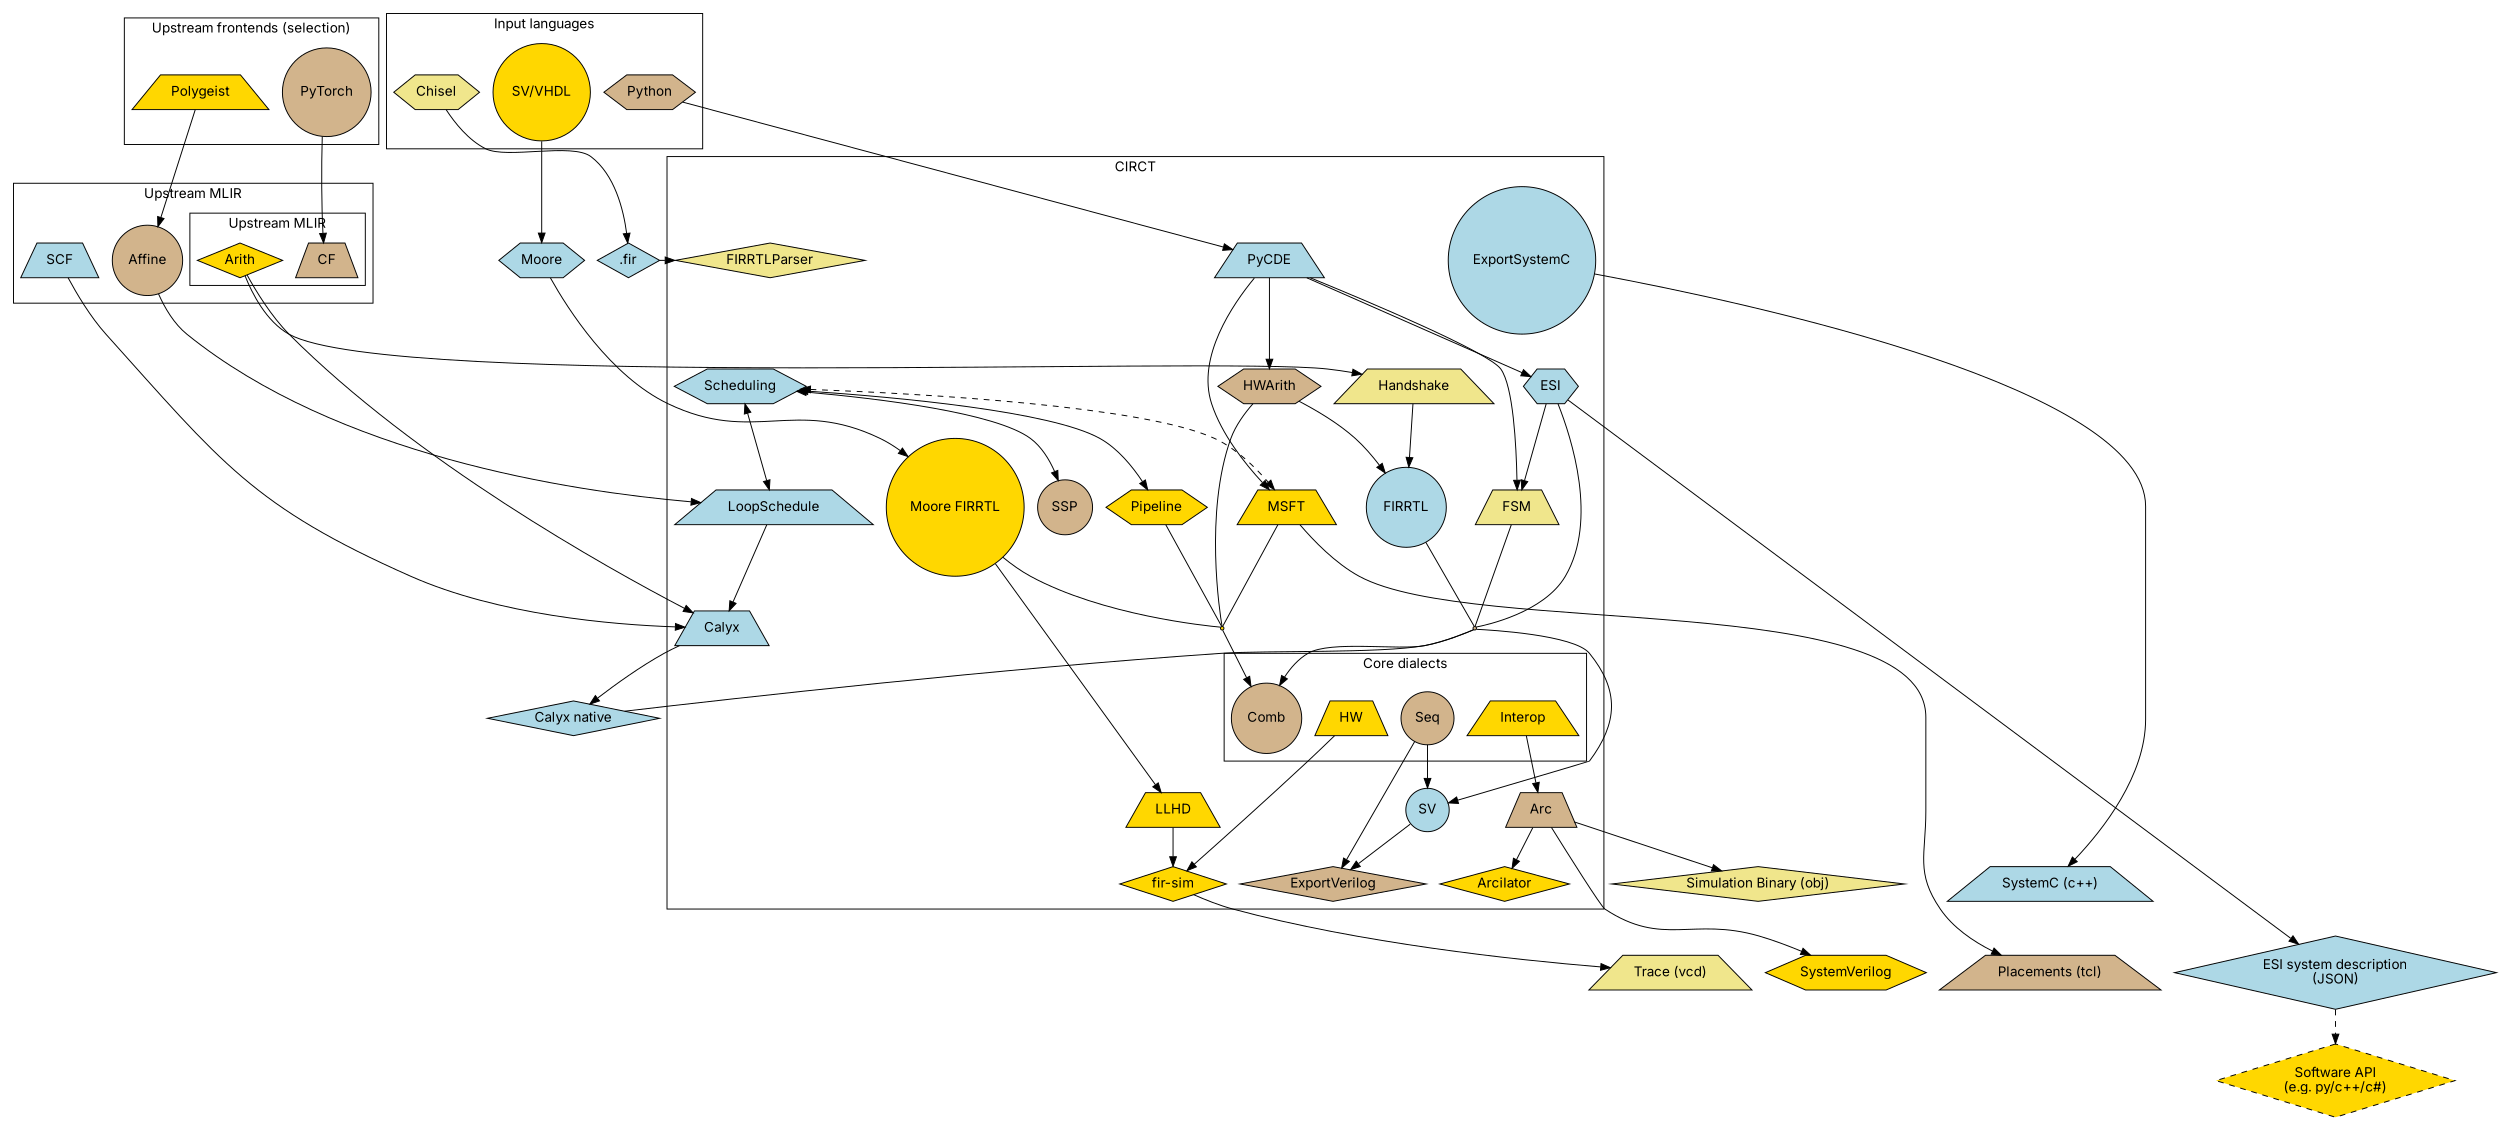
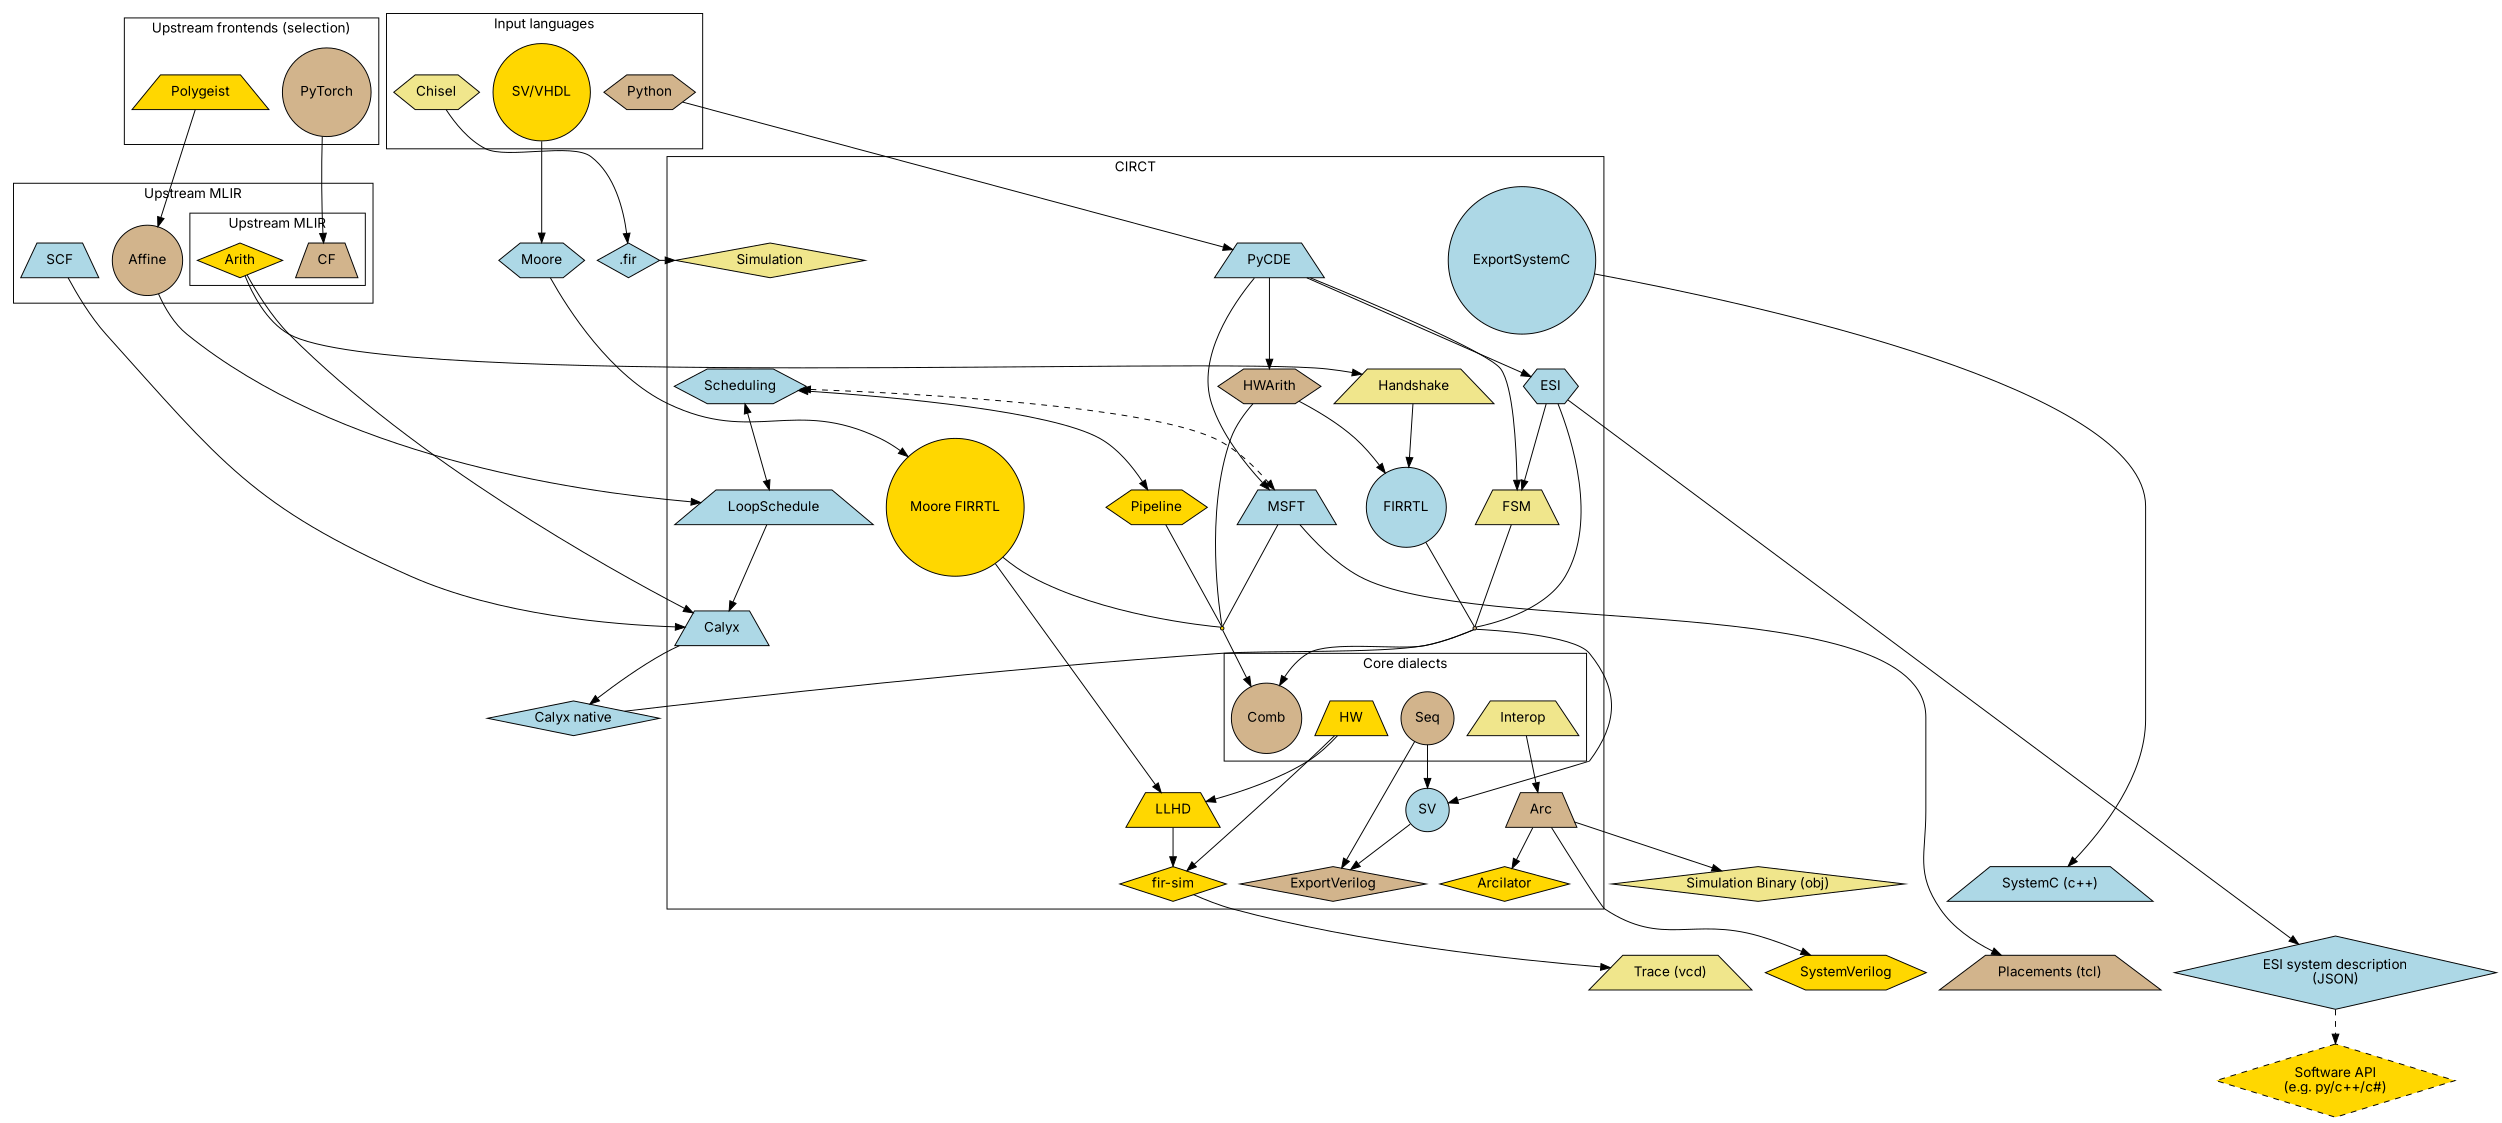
node "FIRRTLParser": label "FIRRTLParser" -> "Simulation"
node "SSP": removed
node "MSFT": fillcolor gold -> lightblue
node "Interop": fillcolor gold -> khaki
edge "HW" -> "LLHD": added
